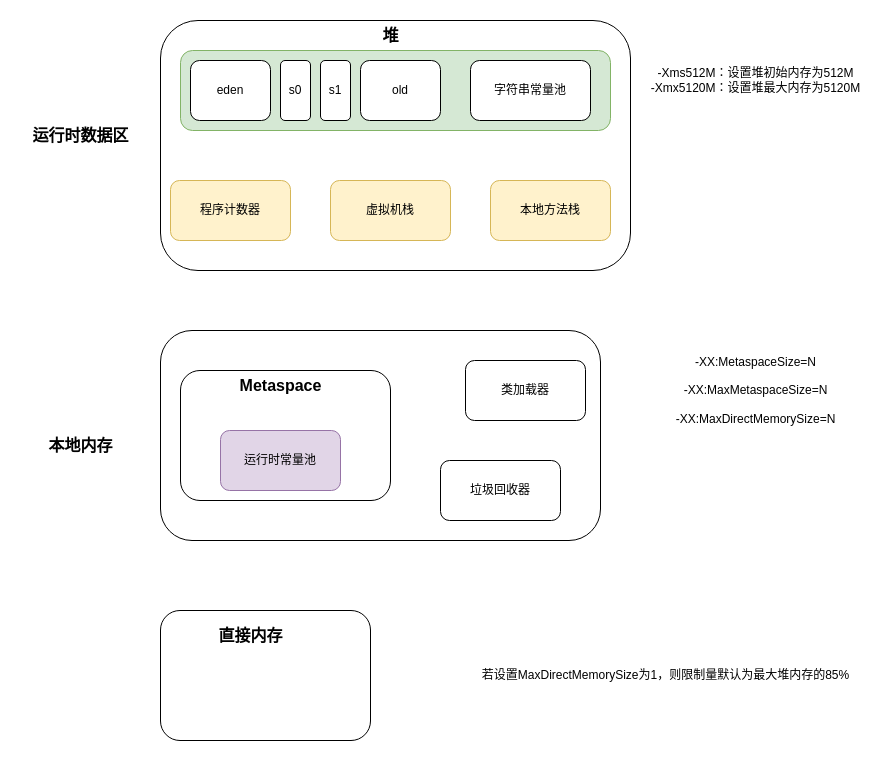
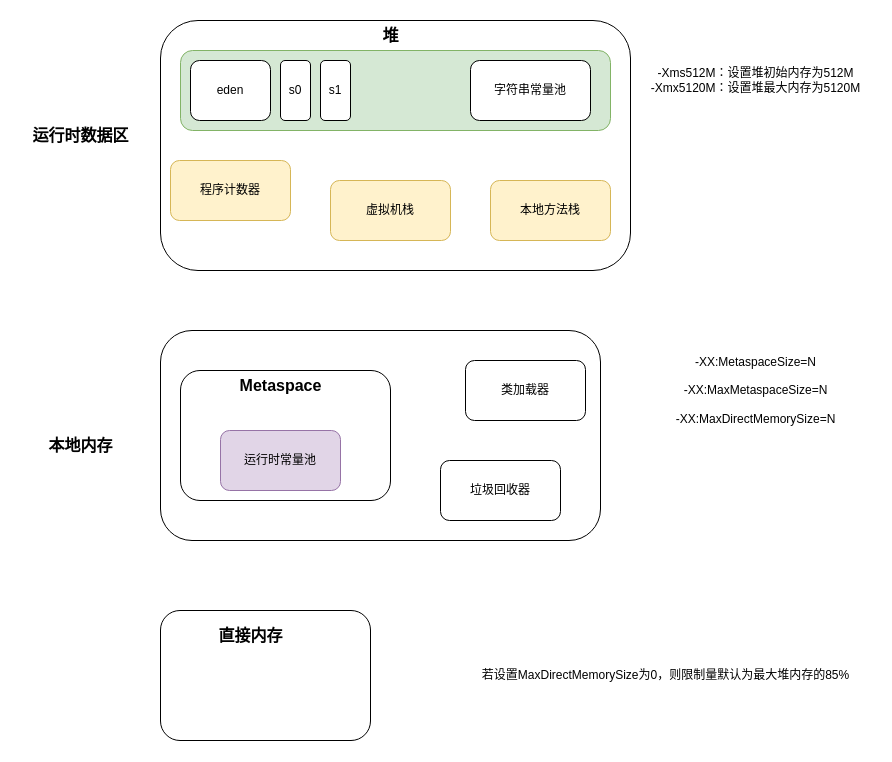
node "old": removed
node "程序计数器": moved (231, 211) -> (231, 191)
node "若设置MaxDirectMemorySize为1，则限制量默认为最大堆内存的85%": label "若设置MaxDirectMemorySize为1，则限制量默认为最大堆内存的85%" -> "若设置MaxDirectMemorySize为0，则限制量默认为最大堆内存的85%"
